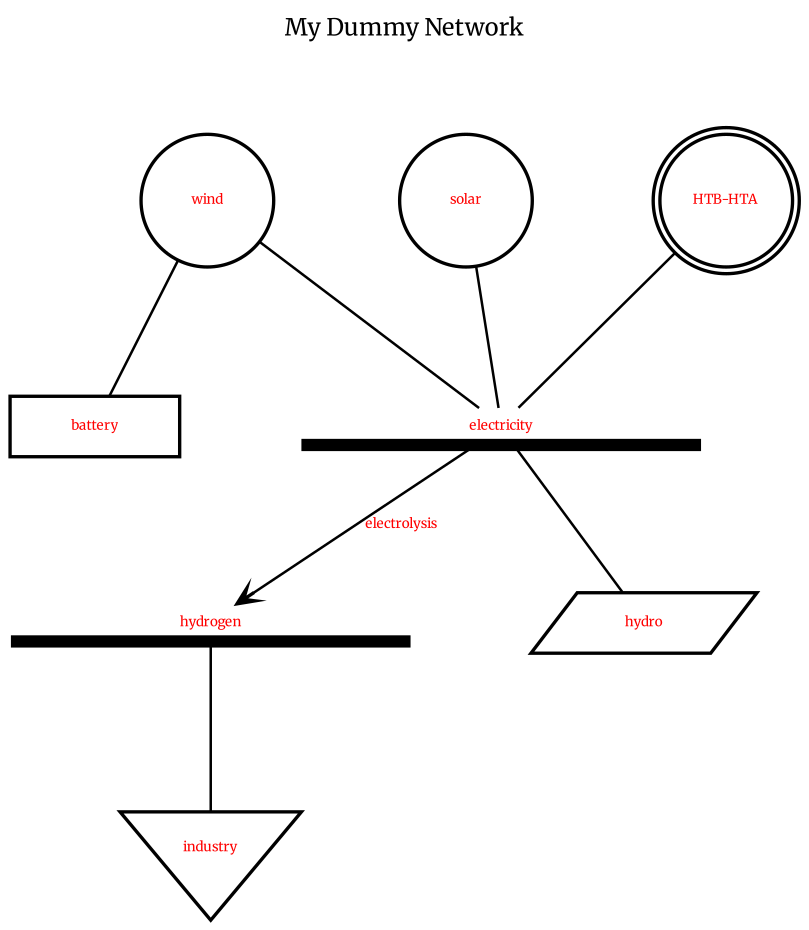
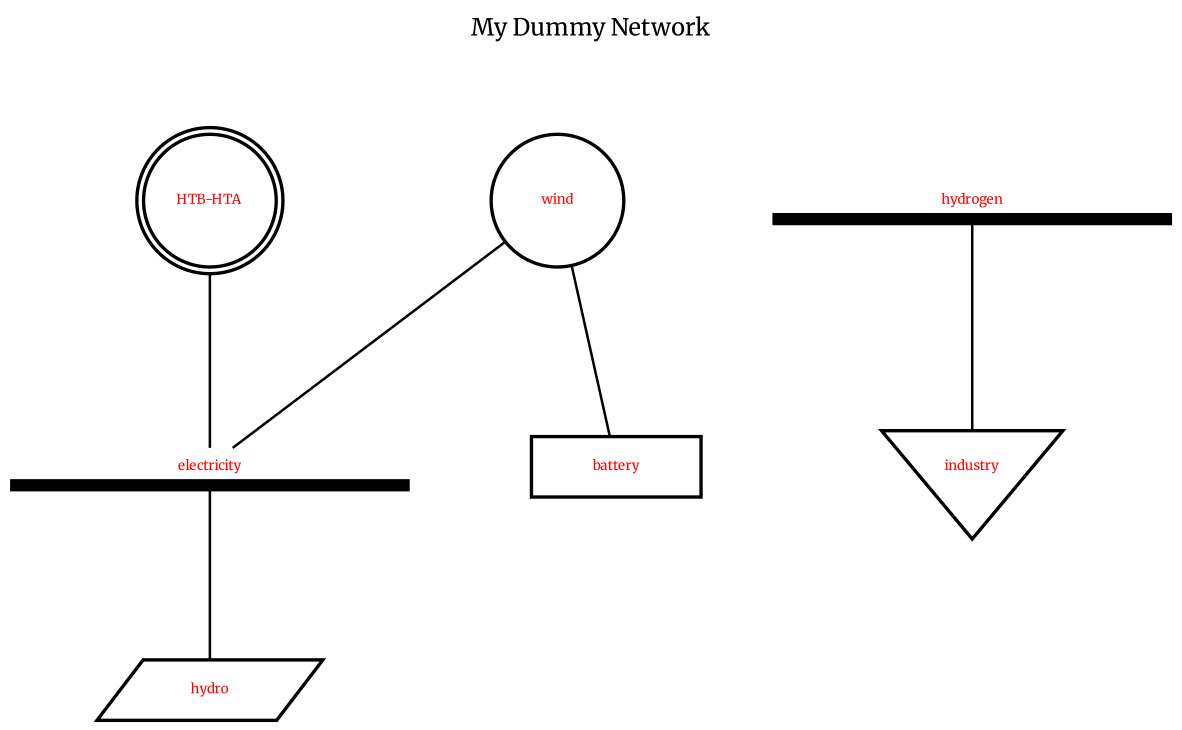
node "solar": removed
edge "electricity" -> "hydrogen": removed, label "electrolysis"
